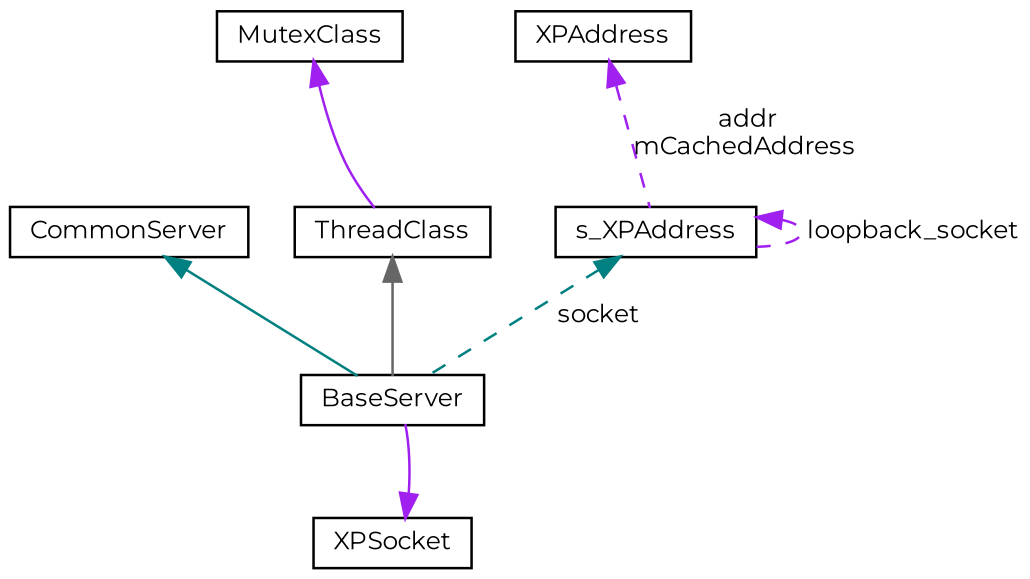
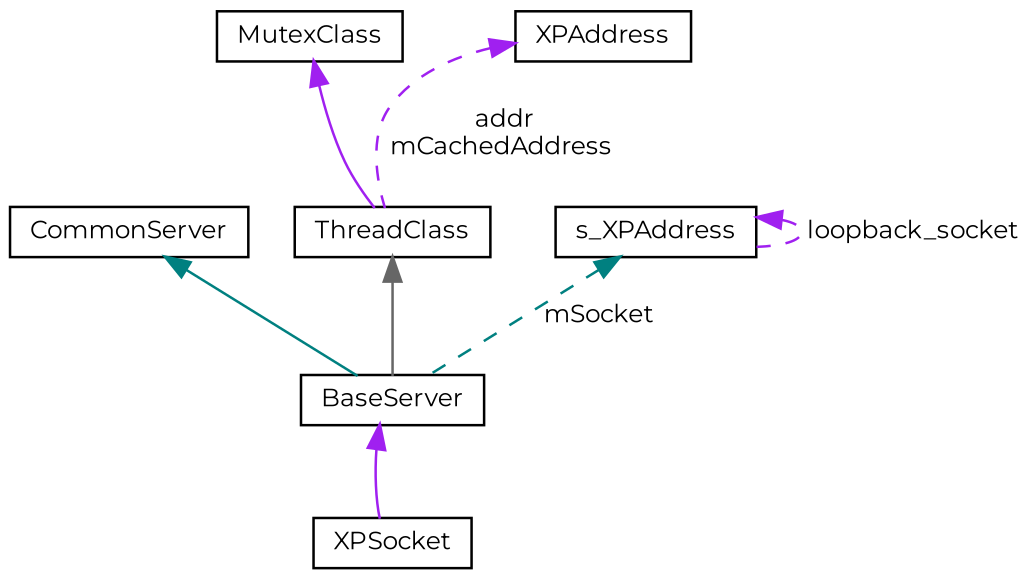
edge "s_XPAddress" -> "XPAddress": now "ThreadClass" -> "XPAddress"
edge "BaseServer" -> "s_XPAddress": label " socket" -> " mSocket"
edge "BaseServer" -> "XPSocket": reversed
